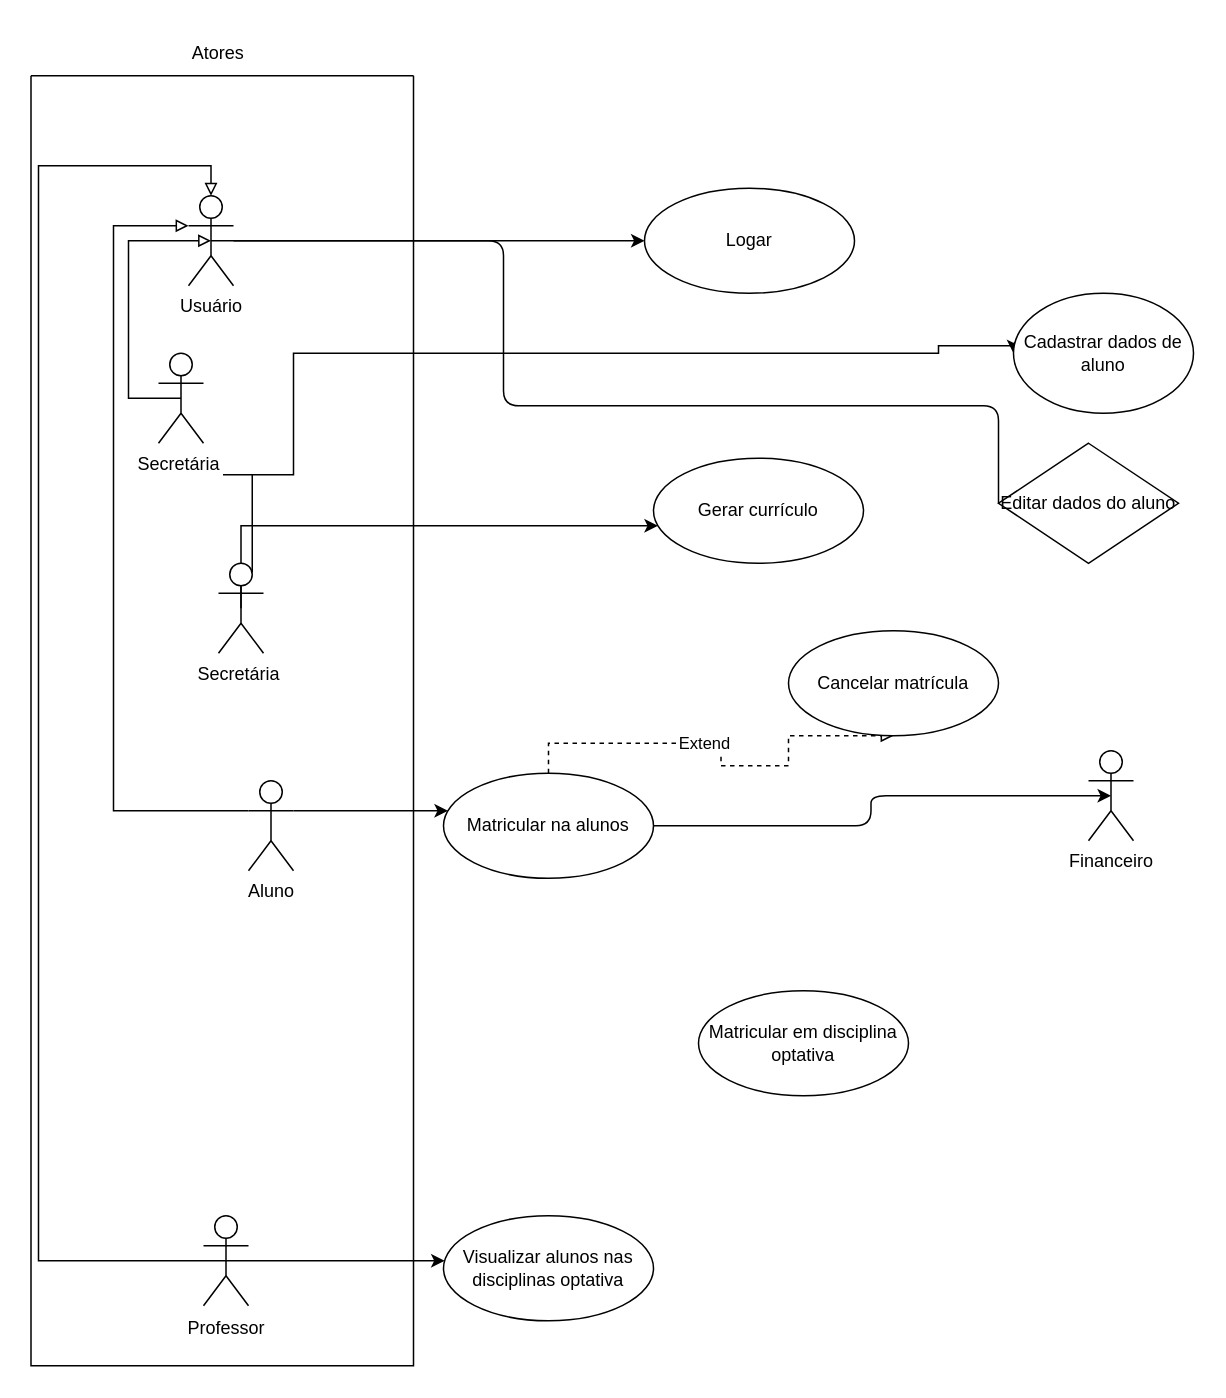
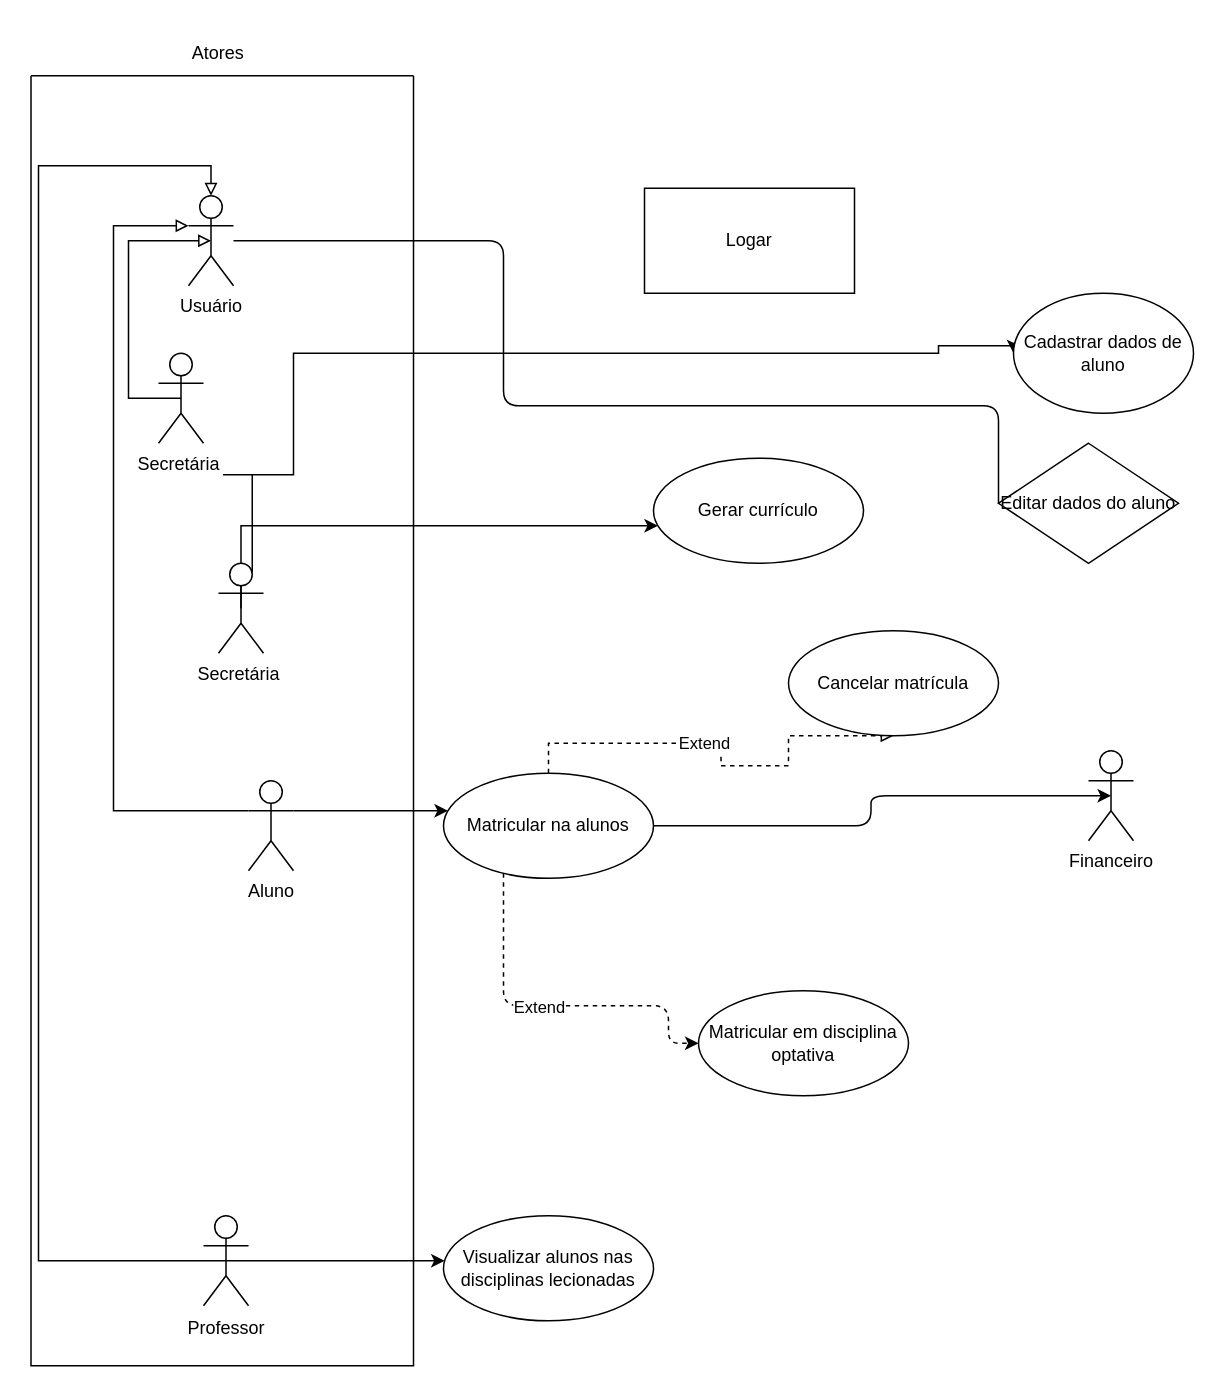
edge "Usuário" -> "Logar": removed
node "Logar": shape ellipse -> rectangle
edge "Matricular na alunos" -> "Matricular em disciplina optativa": added, label "Extend"
node "Visualizar alunos nas disciplinas optativa": label "Visualizar alunos nas disciplinas optativa" -> "Visualizar alunos nas disciplinas lecionadas"
